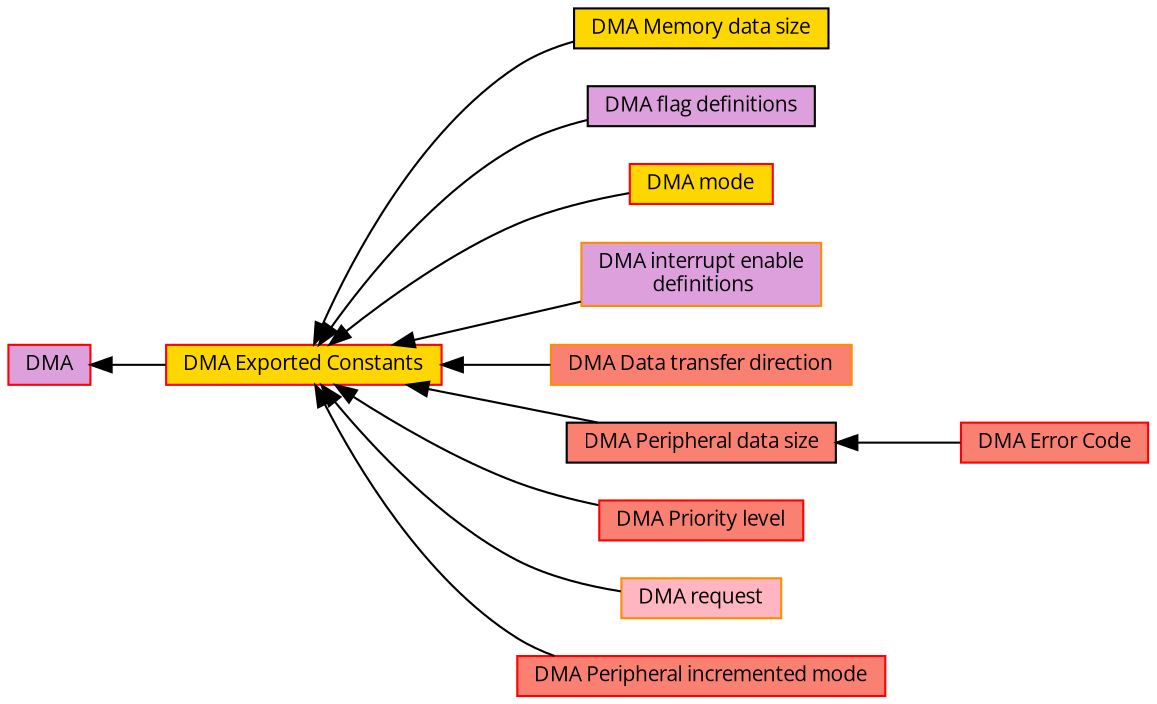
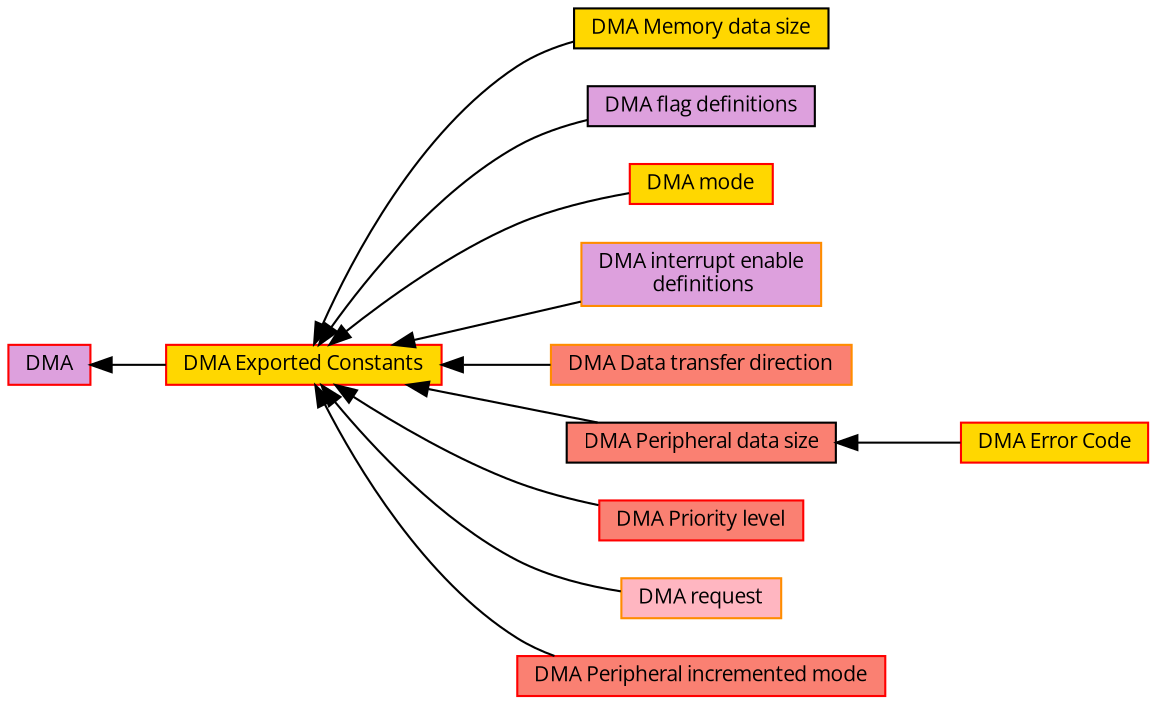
node "DMA Error Code": fillcolor salmon -> gold
